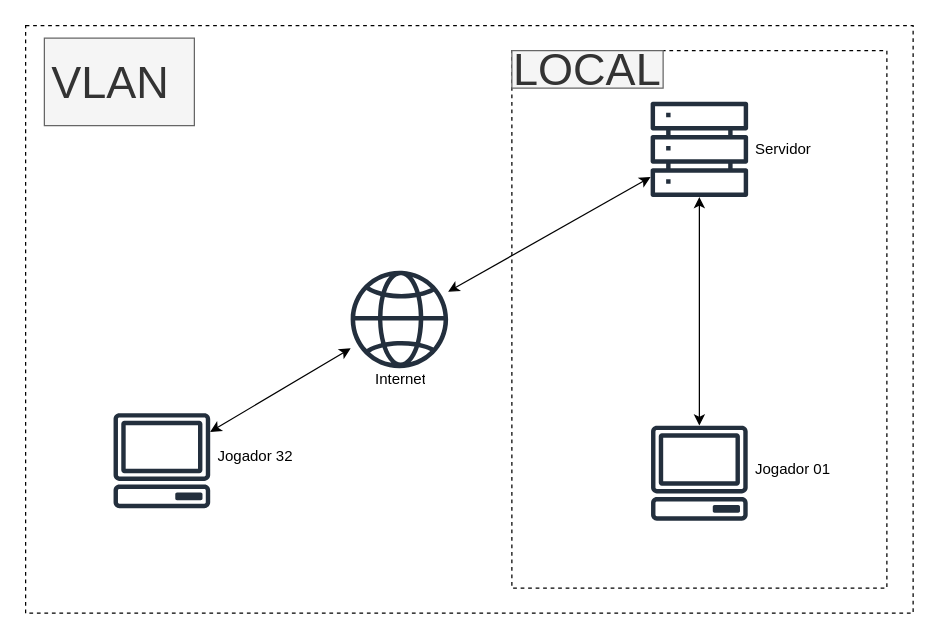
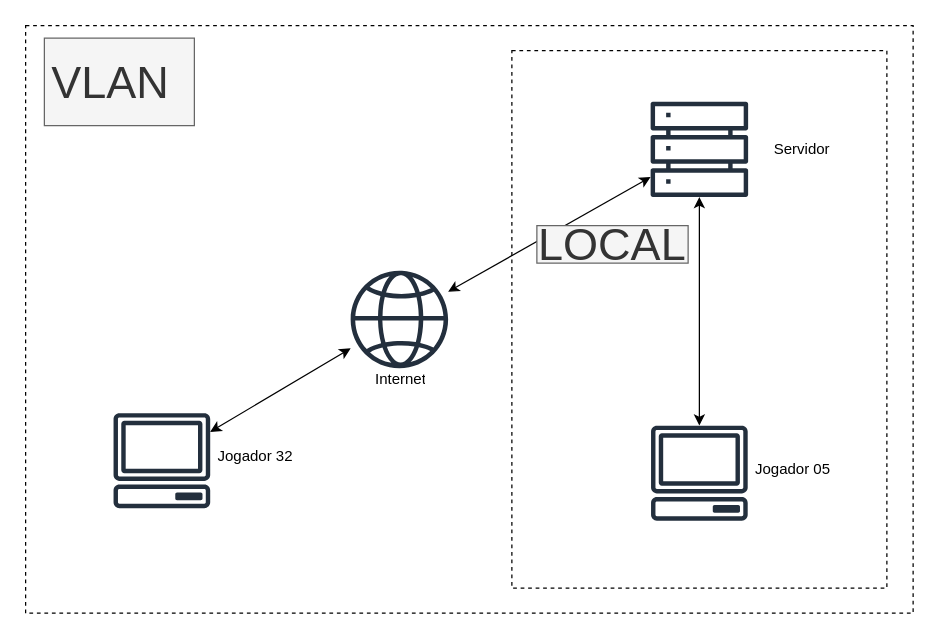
node "LOCAL": moved (588, 69) -> (613, 244)
node "Servidor": moved (786, 149) -> (804, 149)
node "Jogador 01": label "Jogador 01" -> "Jogador 05"
